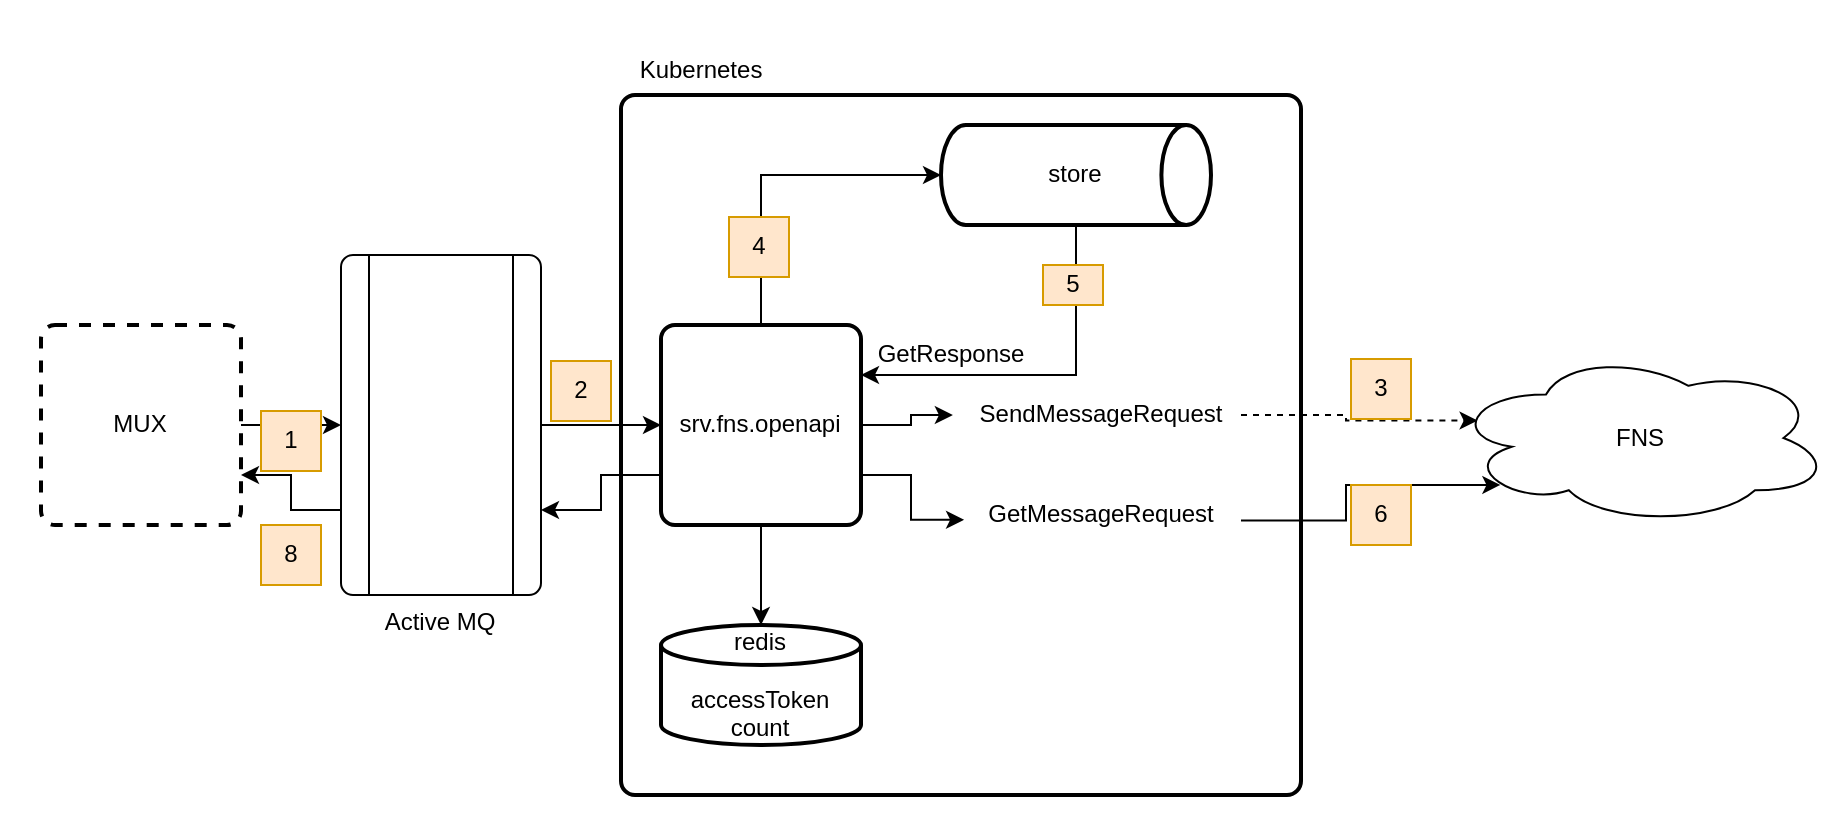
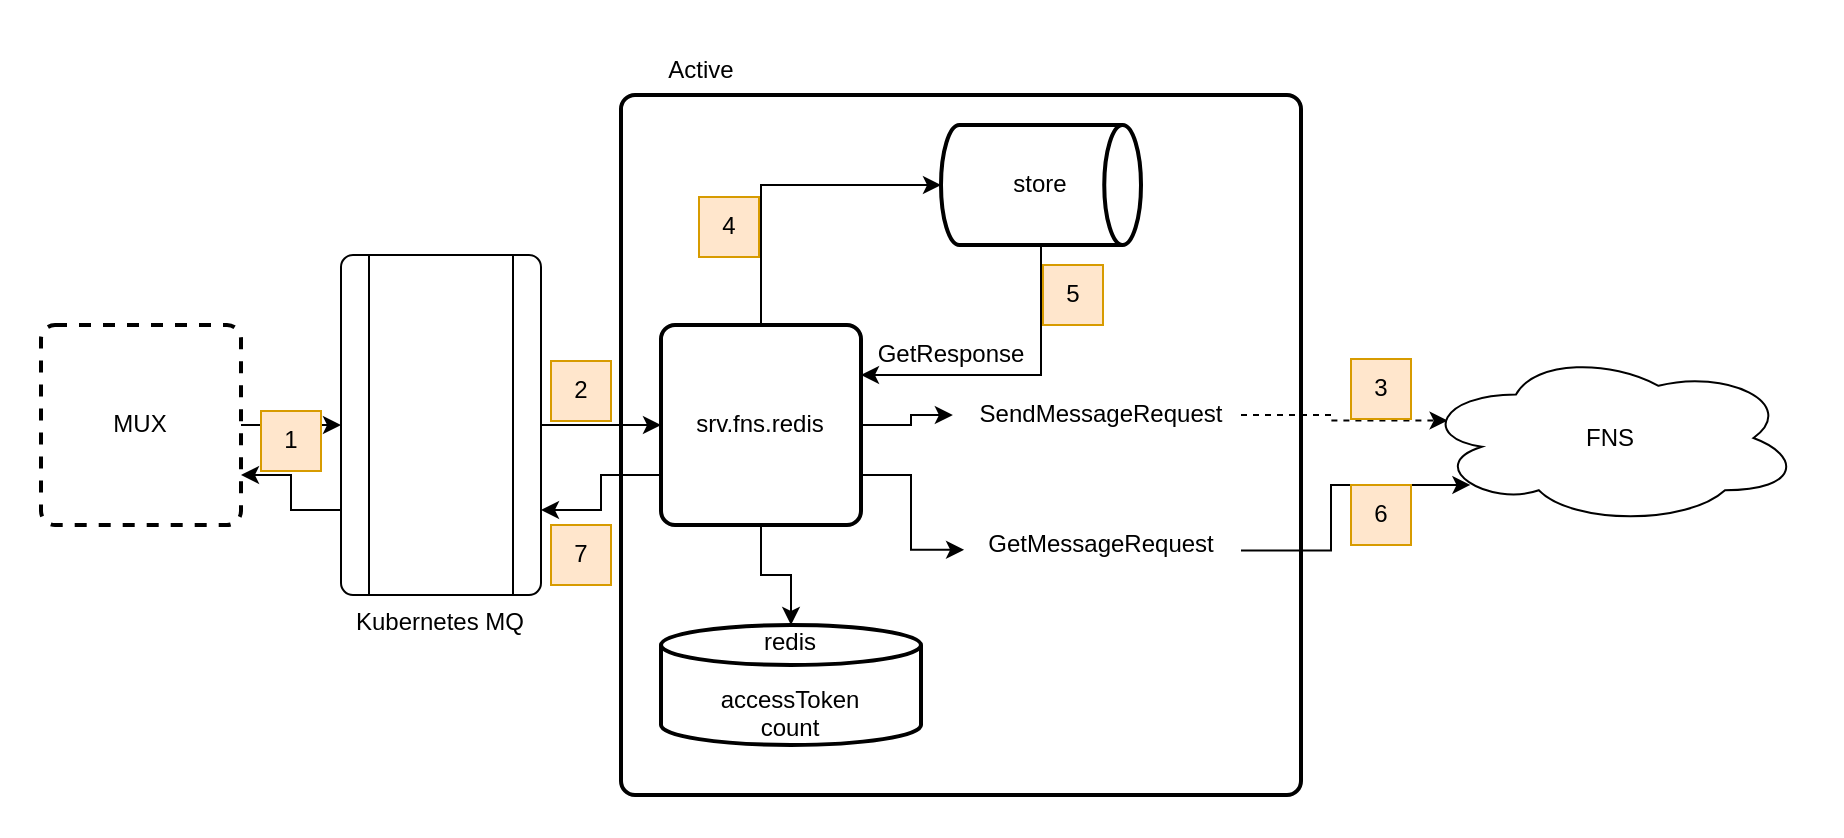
node "Kubernetes": label "Kubernetes" -> "Active"
node "store": size 270x100 -> 200x120
node "4": moved (759, 247) -> (729, 227)
node "5": size 60x40 -> 60x60
node "srv.fns.openapi": label "srv.fns.openapi" -> "srv.fns.redis"
node "FNS": moved (1641, 438) -> (1611, 438)
node "GetMessageRequest": moved (1101, 515) -> (1101, 545)
node "8": removed
node "7": added
node "Active MQ": label "Active MQ" -> "Kubernetes MQ"
node "redis accessToken count": size 200x120 -> 260x120
